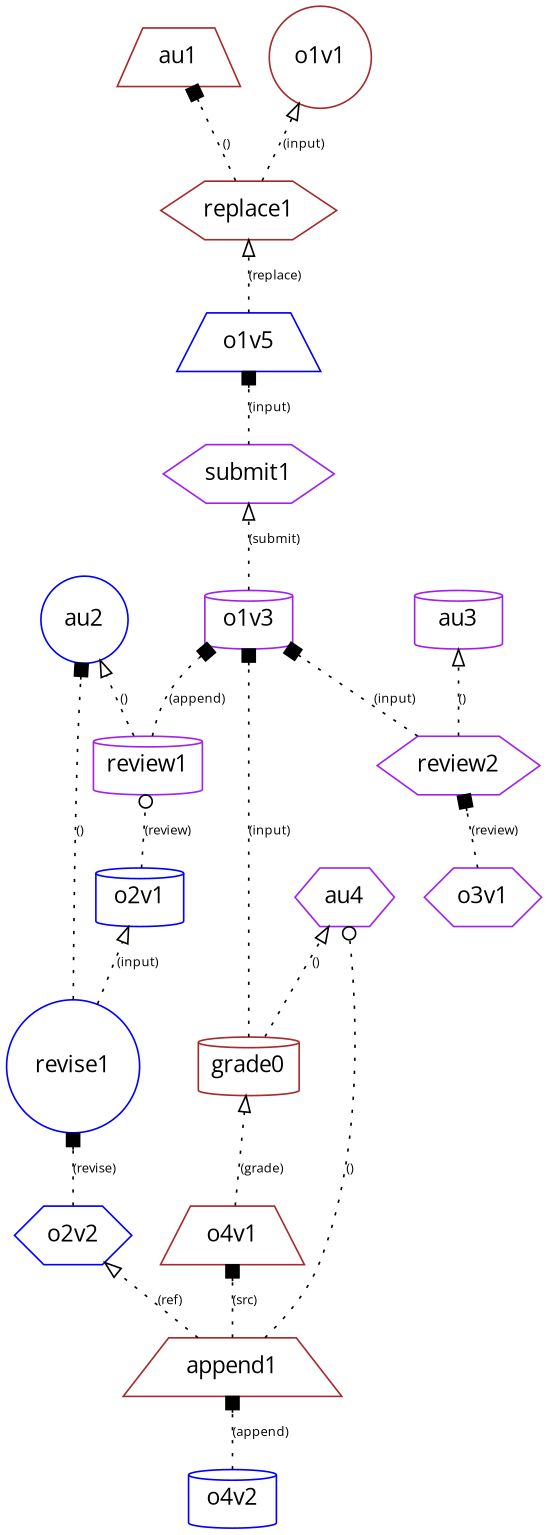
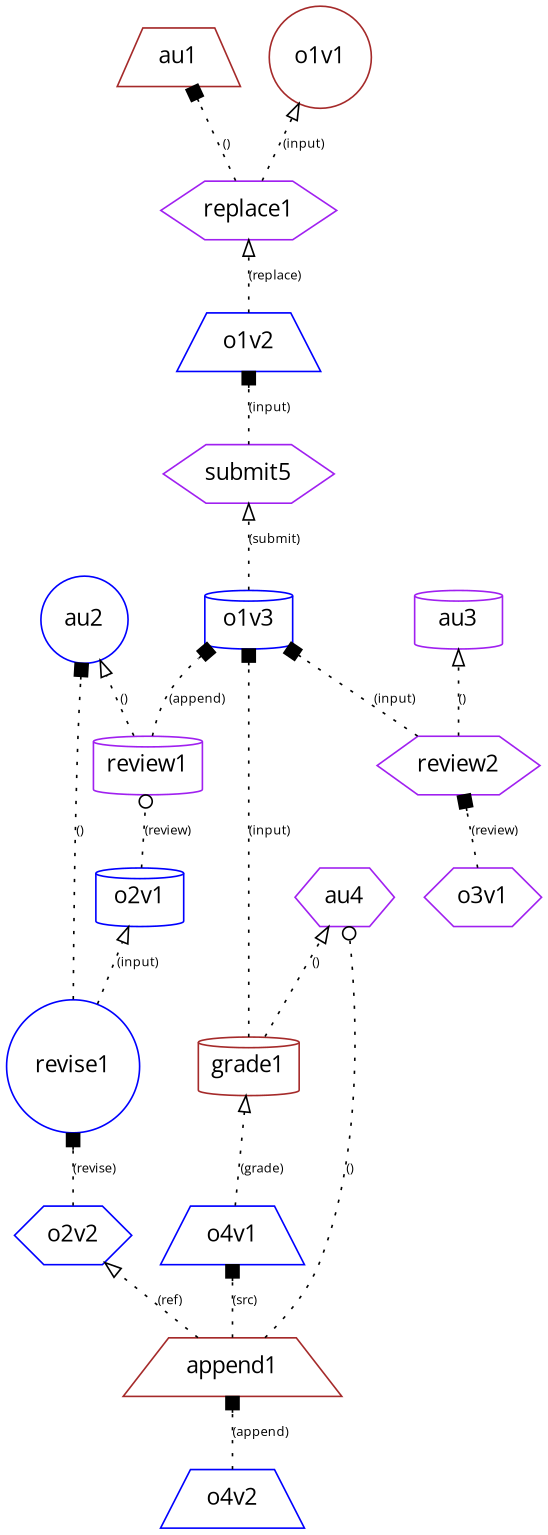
node "replace1": color brown -> purple
node "o1v5": label "o1v5" -> "o1v2"
node "submit1": label "submit1" -> "submit5"
node "o1v3": color purple -> blue
node "grade0": label "grade0" -> "grade1"
node "o4v1": color brown -> blue
node "o4v2": shape cylinder -> trapezium
